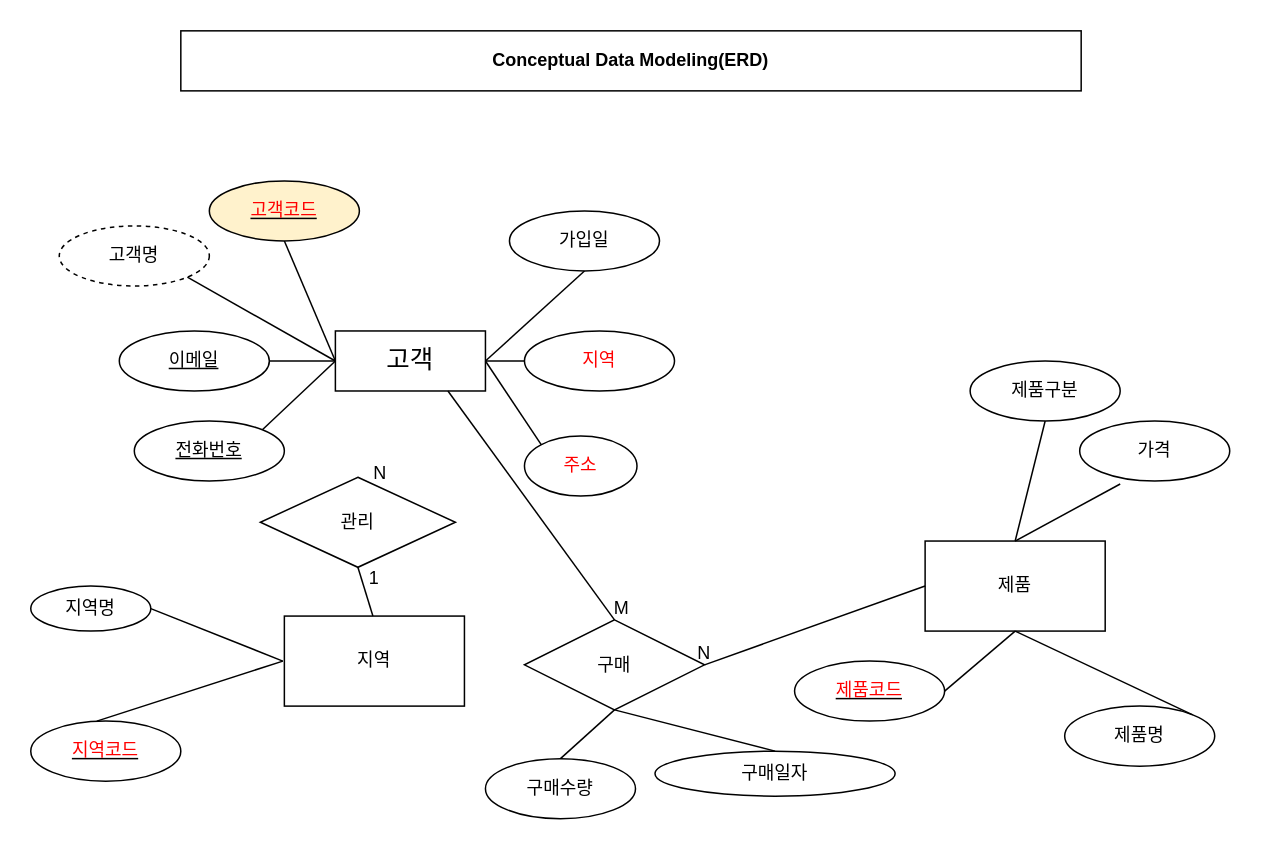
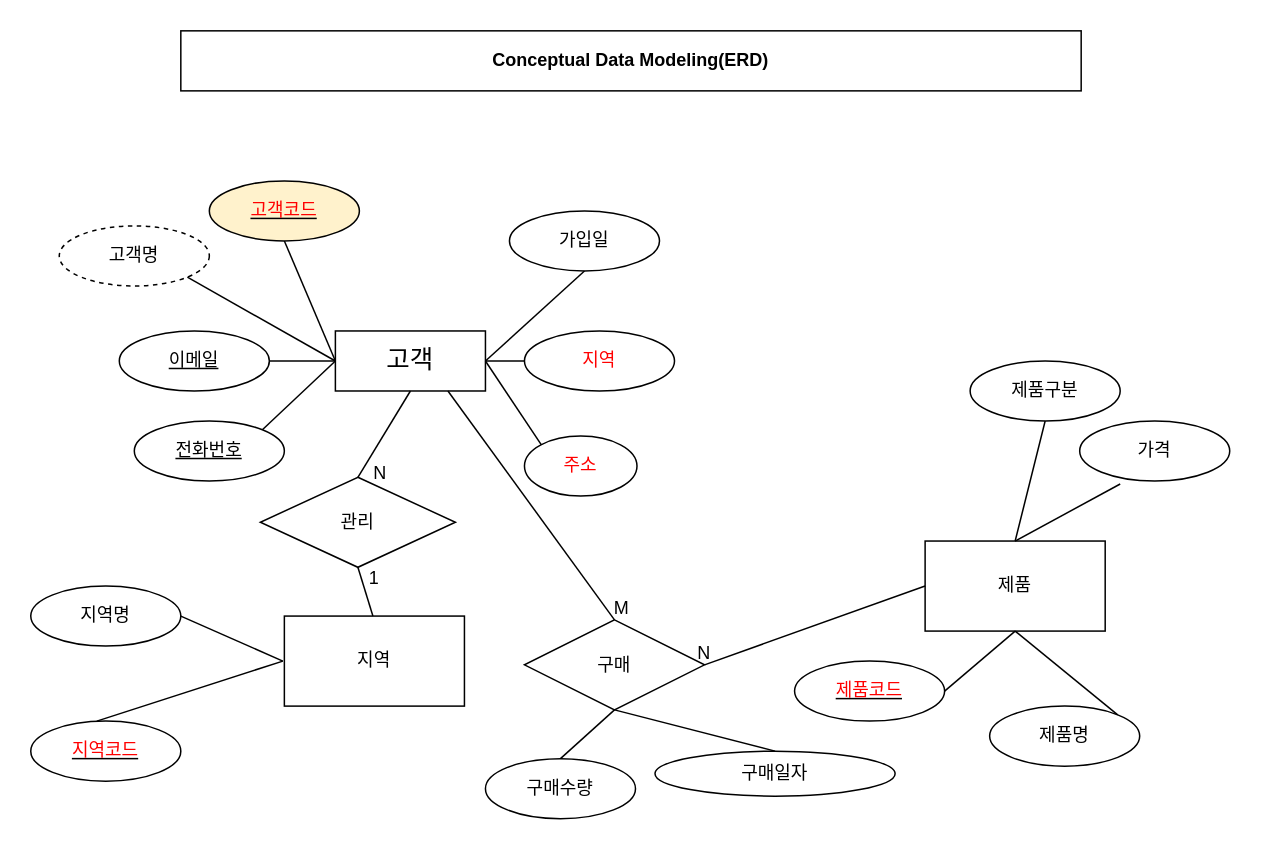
edge "고객" -- "관리": added
node "지역명": size 120x45 -> 150x60
node "제품명": moved (1139, 736) -> (1064, 736)
